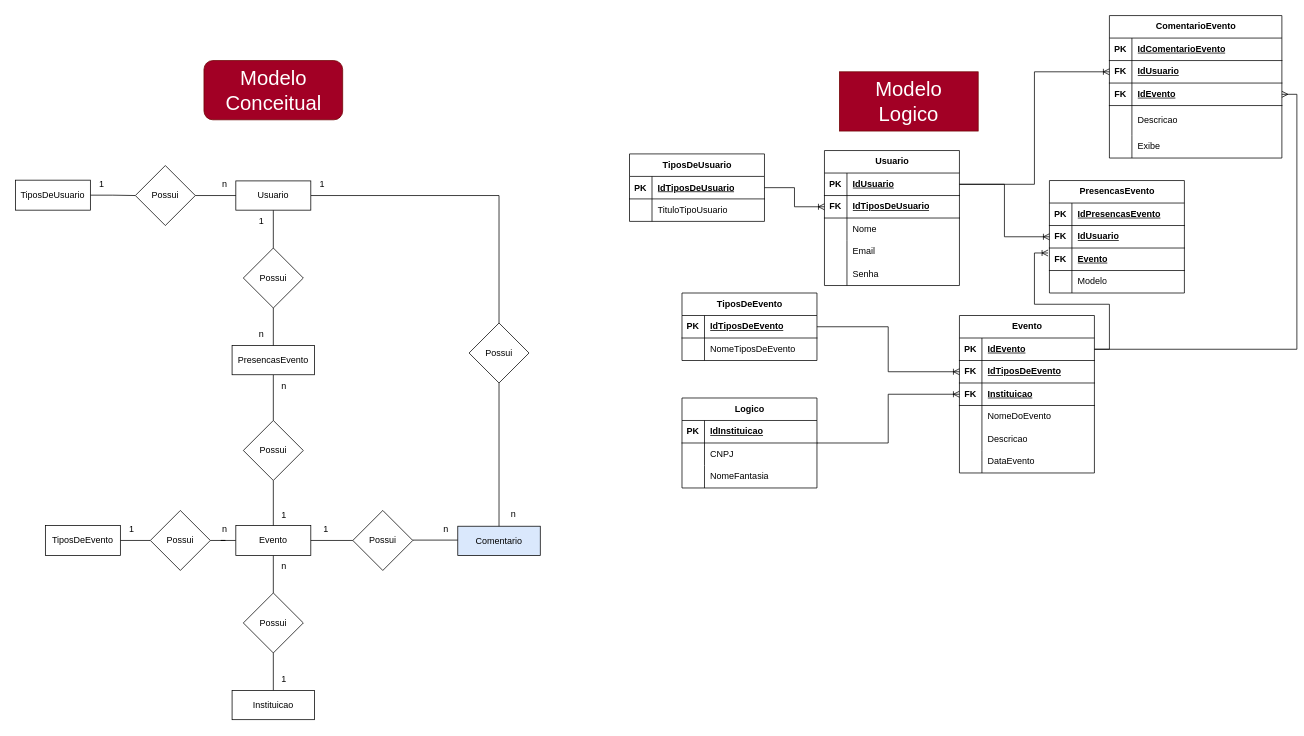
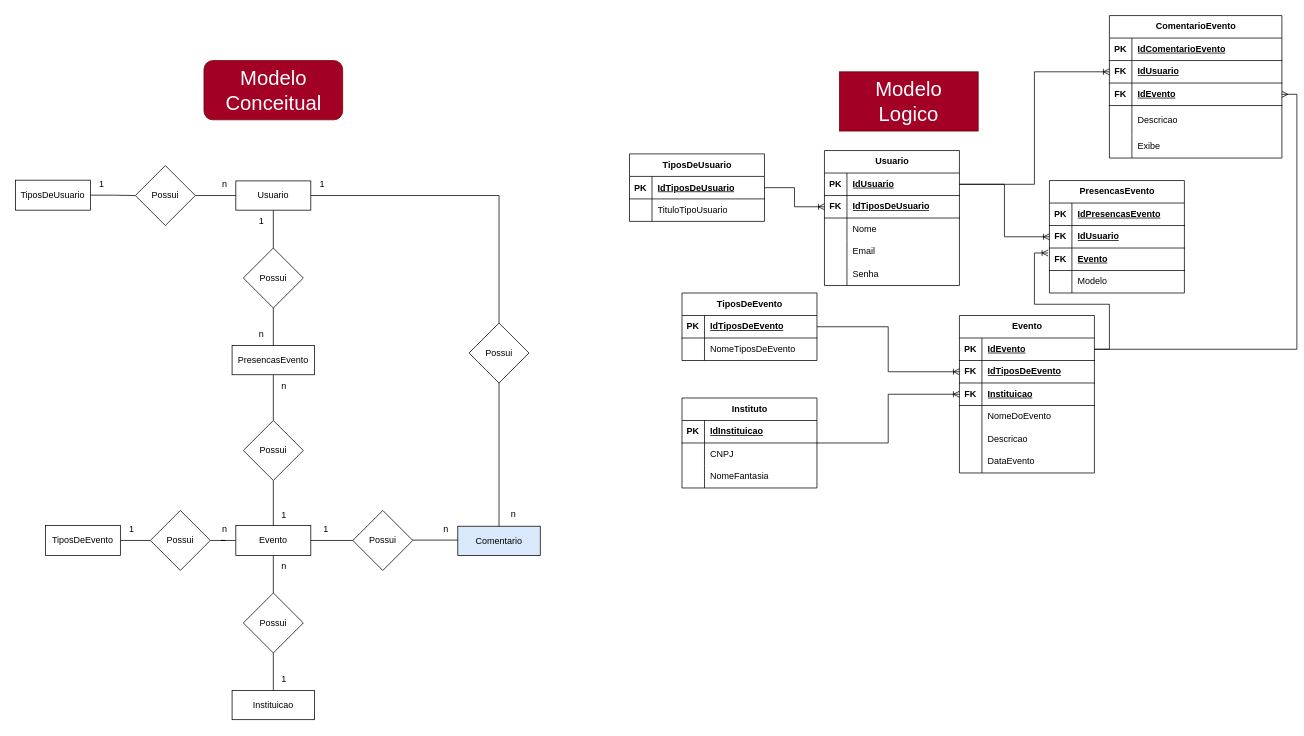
node "Logico": label "Logico" -> "Instituto"
